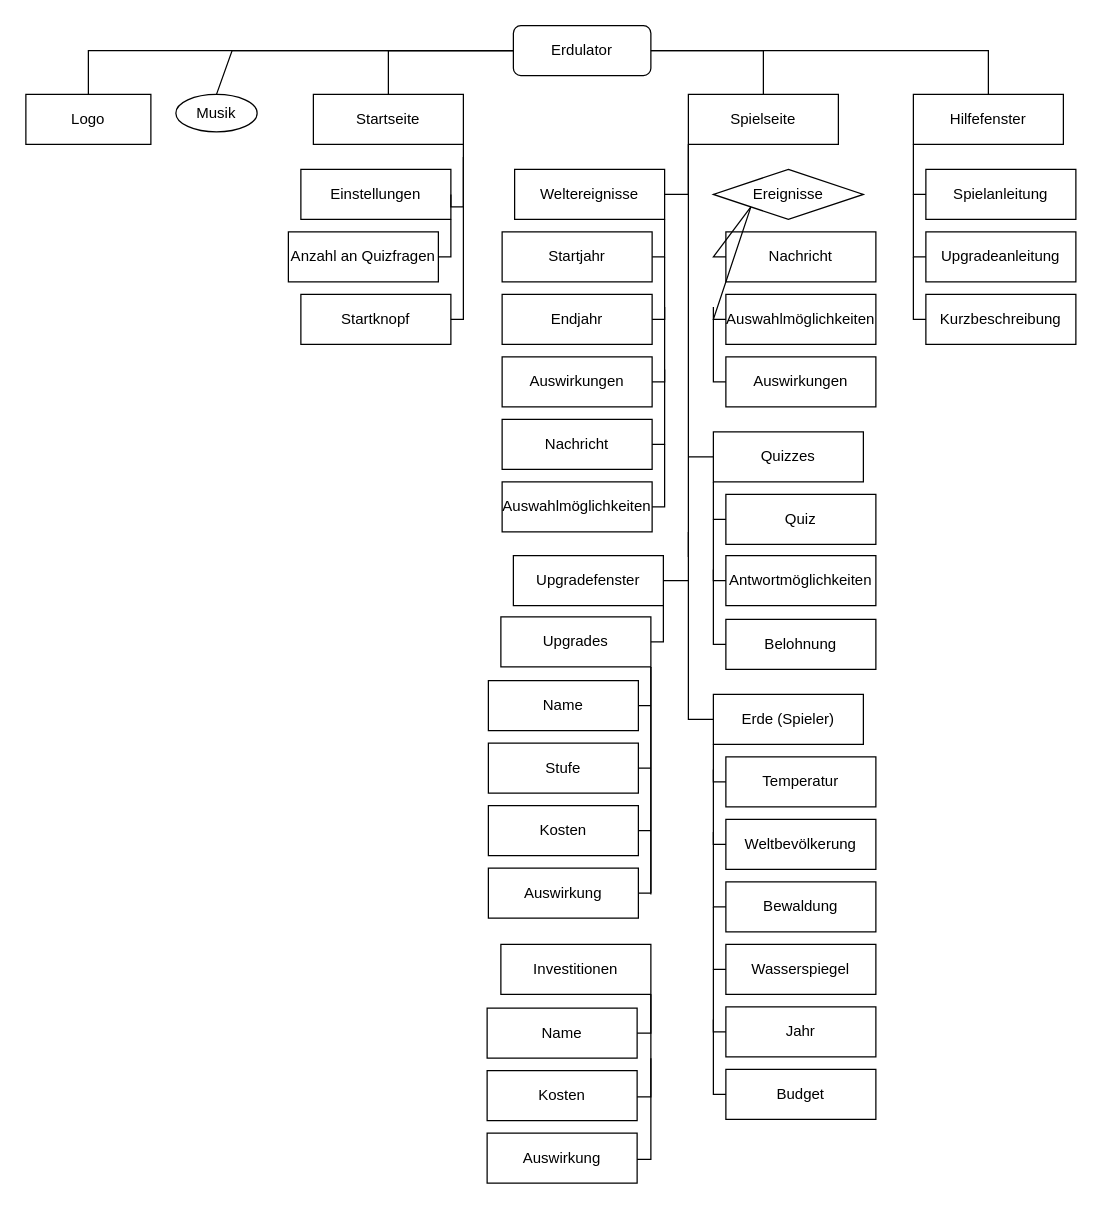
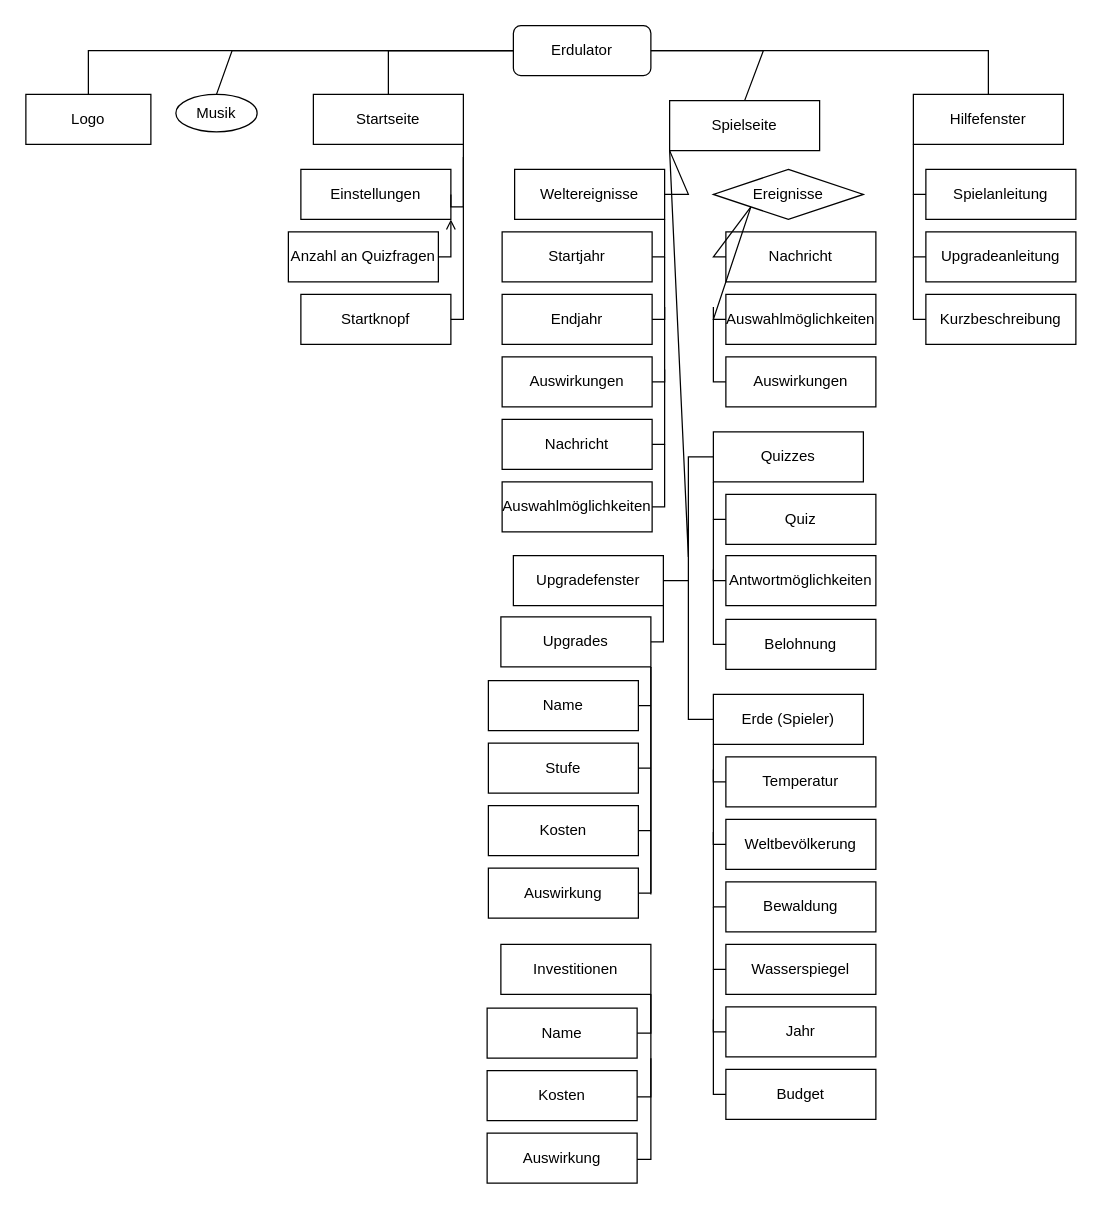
node "Spielseite": moved (763, 119) -> (744, 126)
edge "Einstellungen" -- "Anzahl an Quizfragen": arrowhead none -> open
